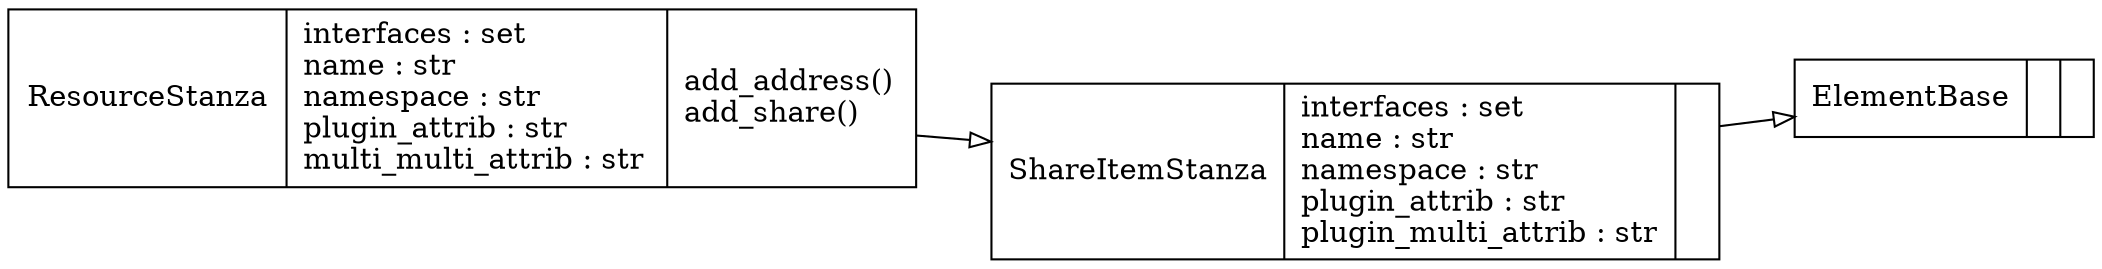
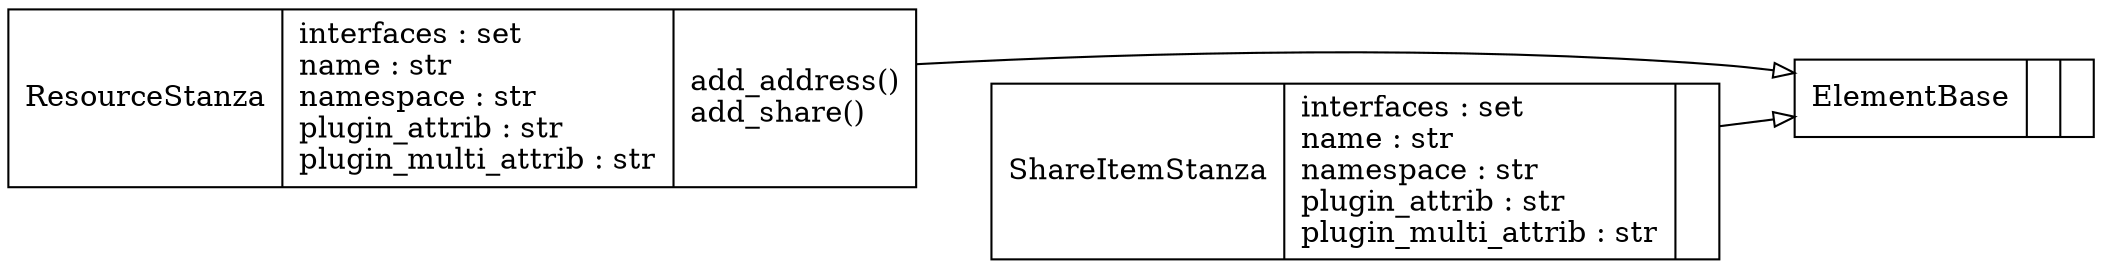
edge "ResourceStanza" -> "ShareItemStanza": now "ResourceStanza" -> "ElementBase"
node "ResourceStanza": text "multi_multi_attrib : str" -> "plugin_multi_attrib : str"
